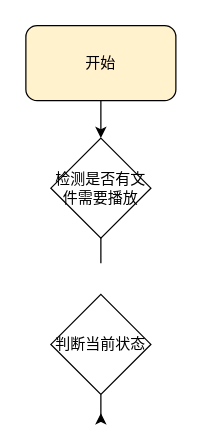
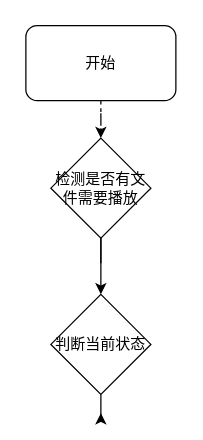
node "开始": fillcolor #fff2cc -> #ffffff
edge "开始" -> "检测是否有文件需要播放": style solid -> dashed
edge "检测是否有文件需要播放" -> "判断当前状态": added
